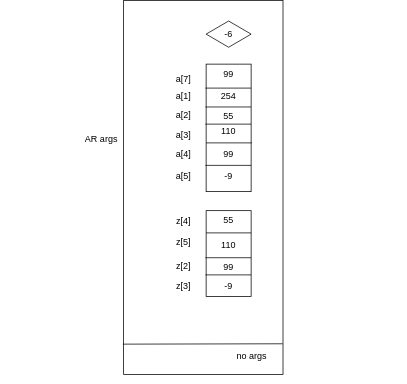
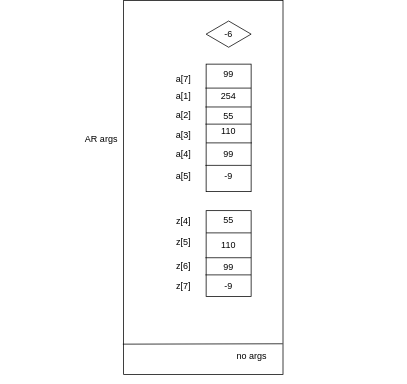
node "z[2]": label "z[2]" -> "z[6]"
node "z[3]": label "z[3]" -> "z[7]"
